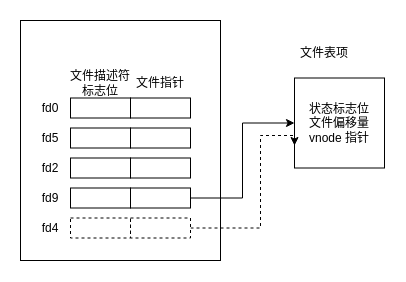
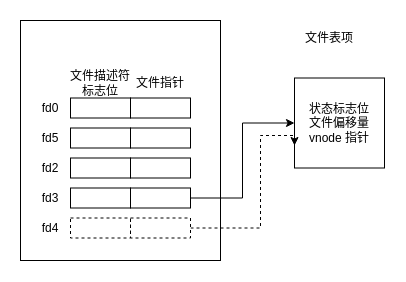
node "文件表项": moved (325, 53) -> (330, 38)
node "fd9": label "fd9" -> "fd3"
